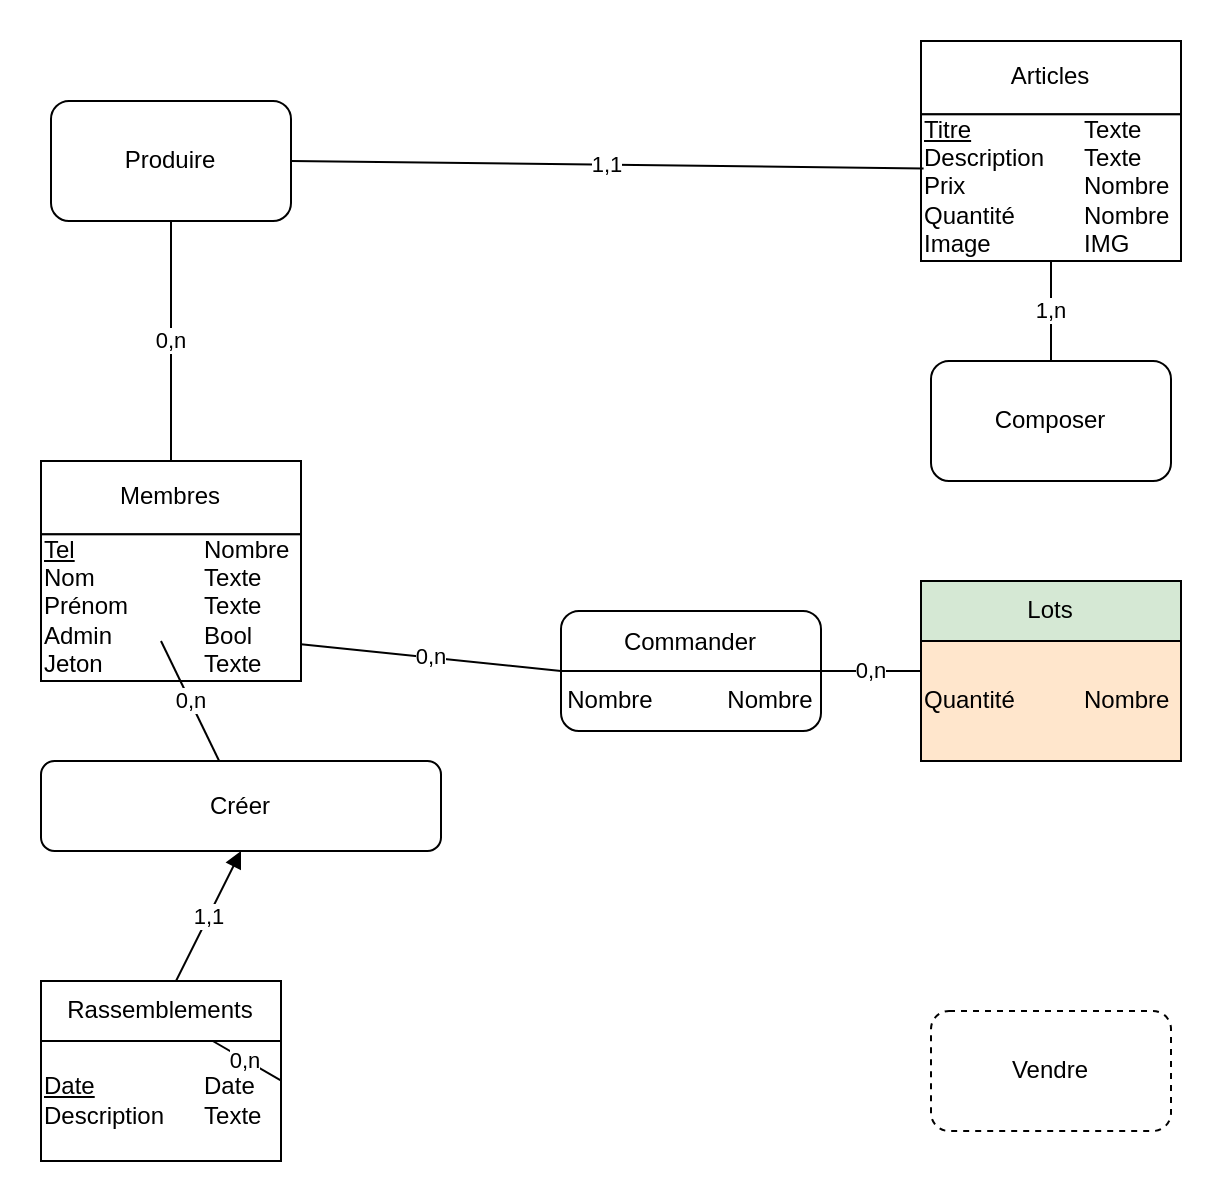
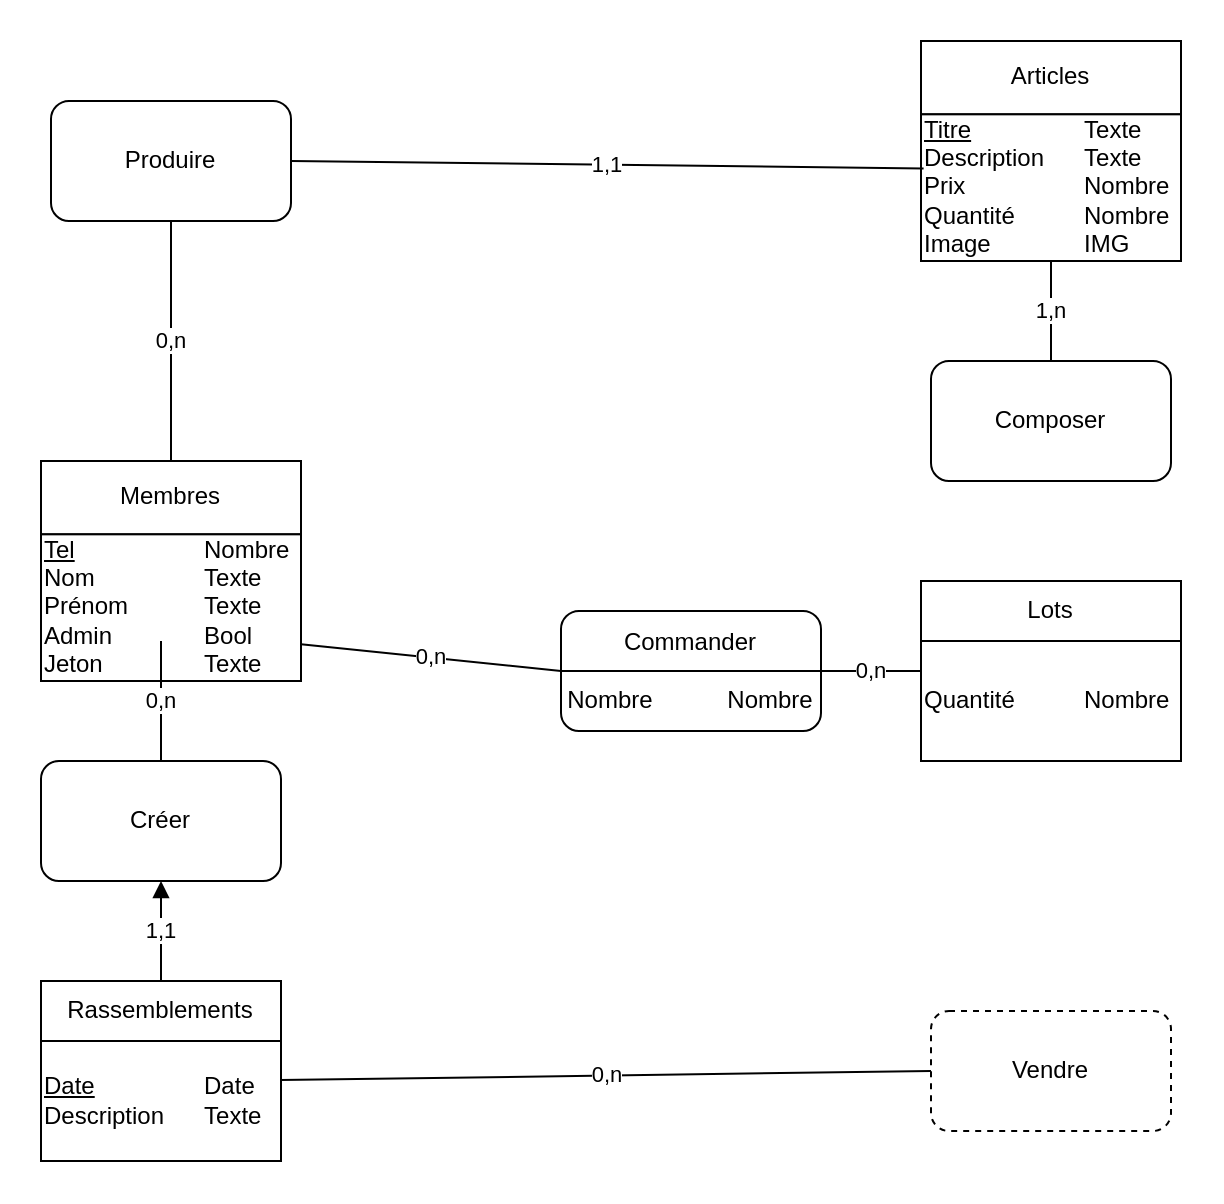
node "Lots": fillcolor #d5e8d4 -> #ffffff
node "Quantité Nombre": fillcolor #ffe6cc -> #ffffff
node "Créer": size 400x90 -> 240x120
edge "Rassemblements" -- "Date Date Description Texte": now "Vendre" -- "Date Date Description Texte"
